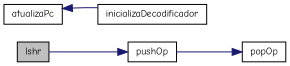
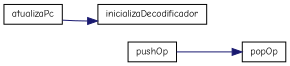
edge "inicializaDecodificador" -> "atualizaPc": reversed
node "lshr": removed
